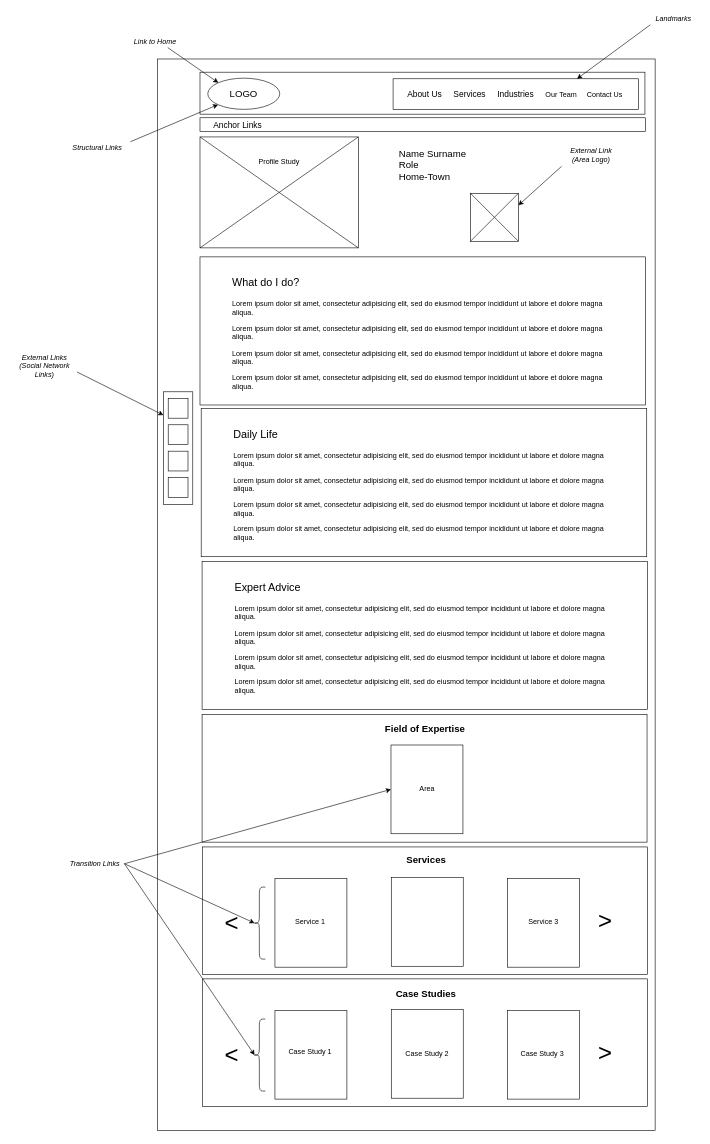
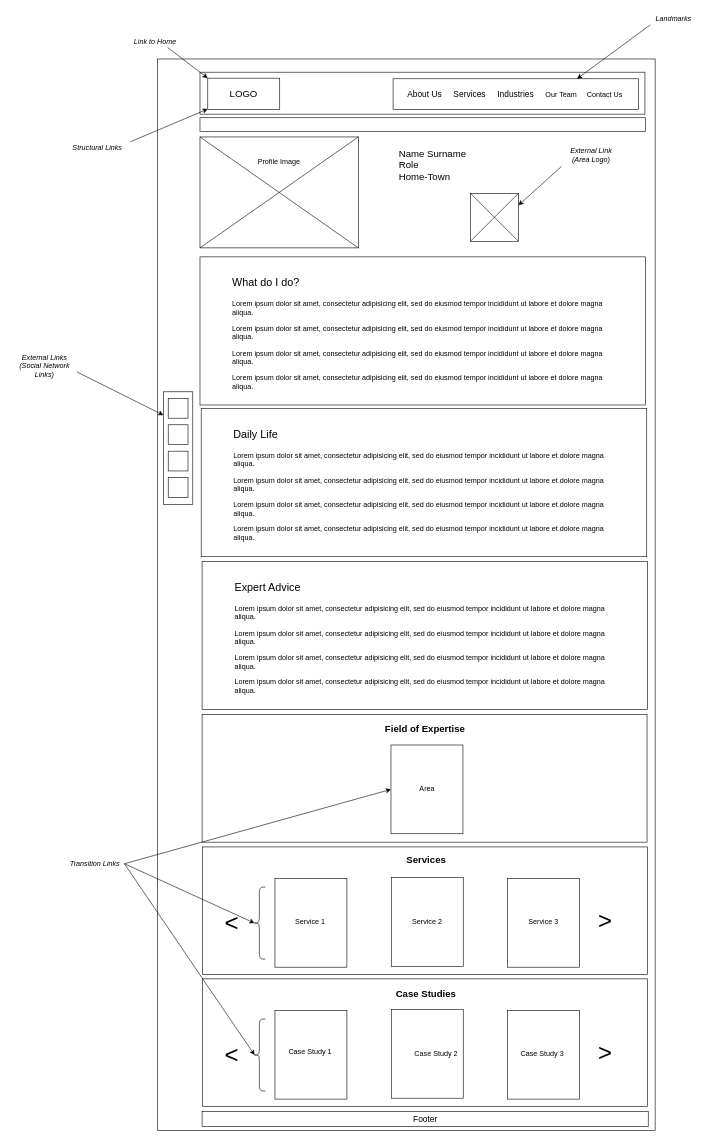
node "LOGO": shape ellipse -> rectangle
node "Anchor Links": removed
node "Profile Study": label "Profile Study" -> "Profile Image"
node "Service 2": added
node "Case Study 2": moved (428, 1054) -> (437, 1054)
node "Footer": added
